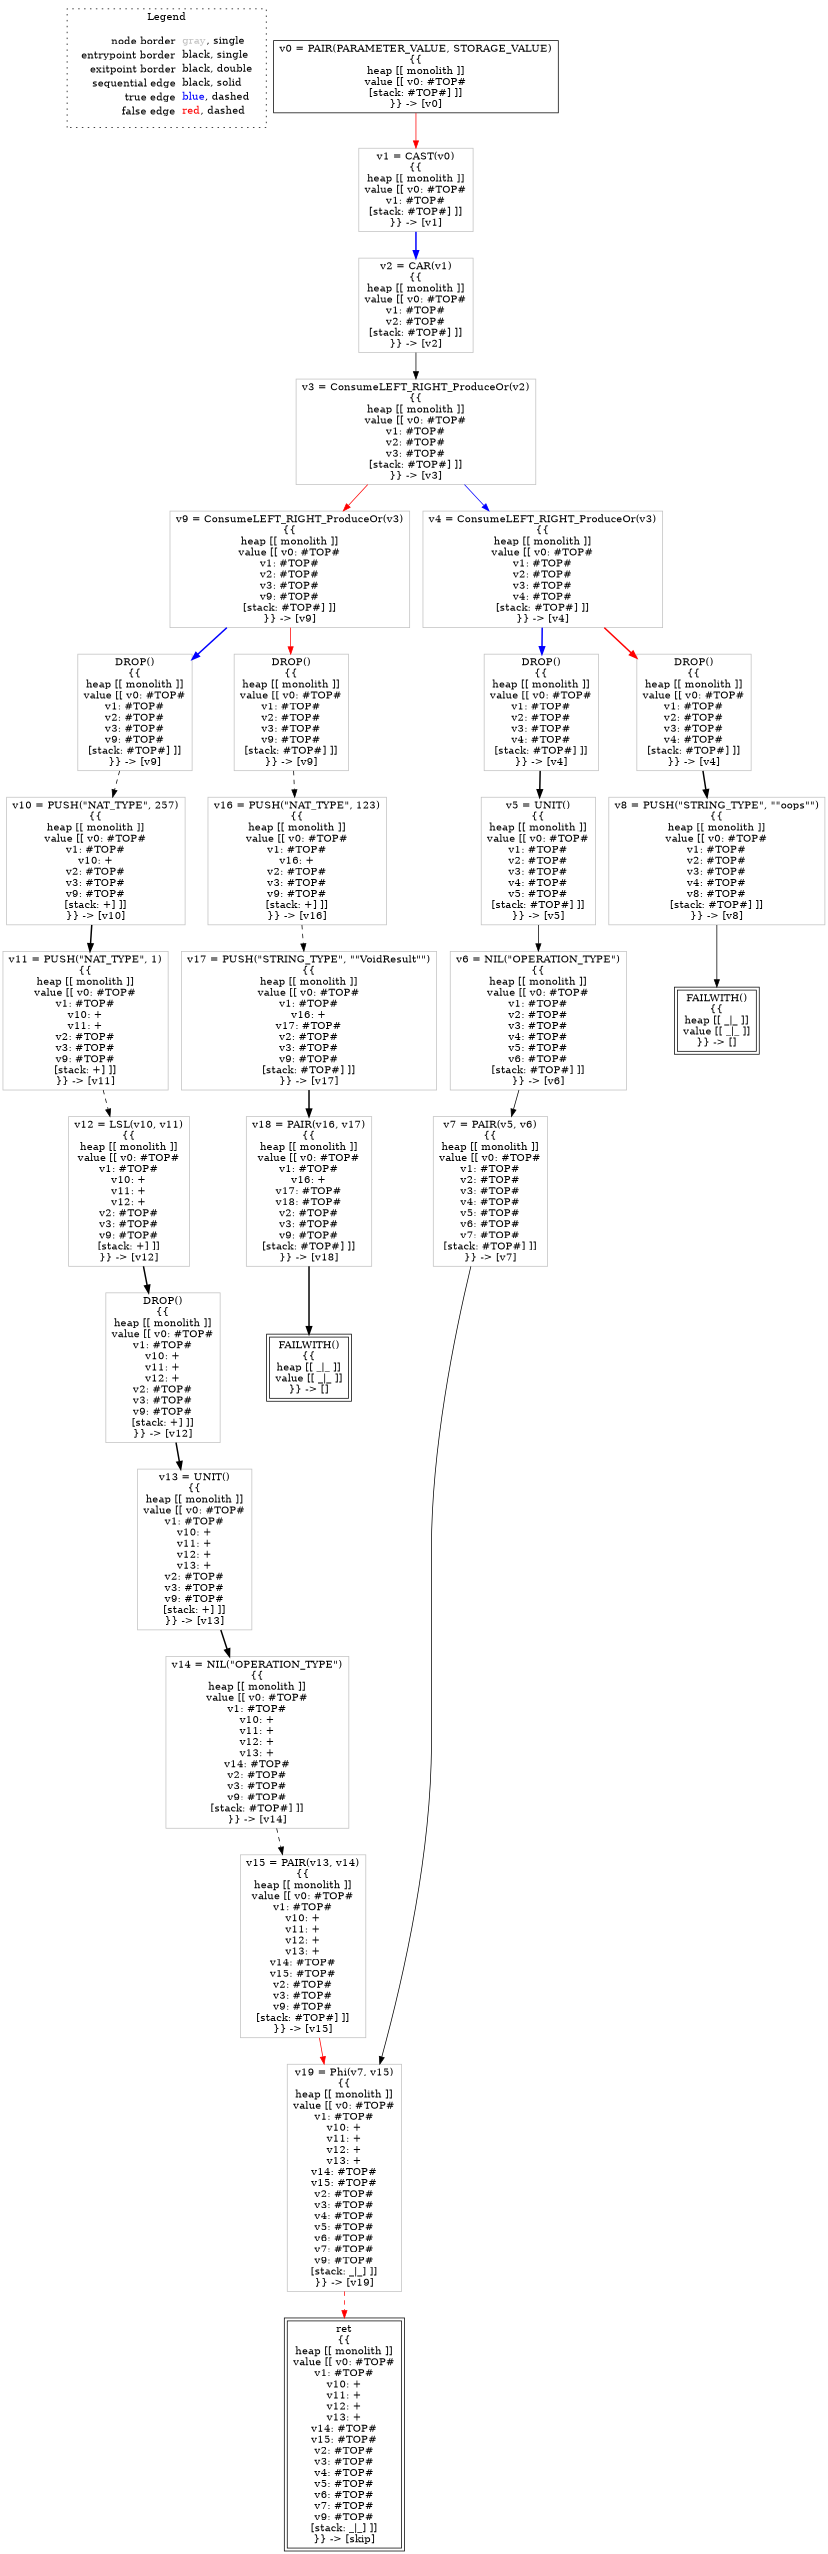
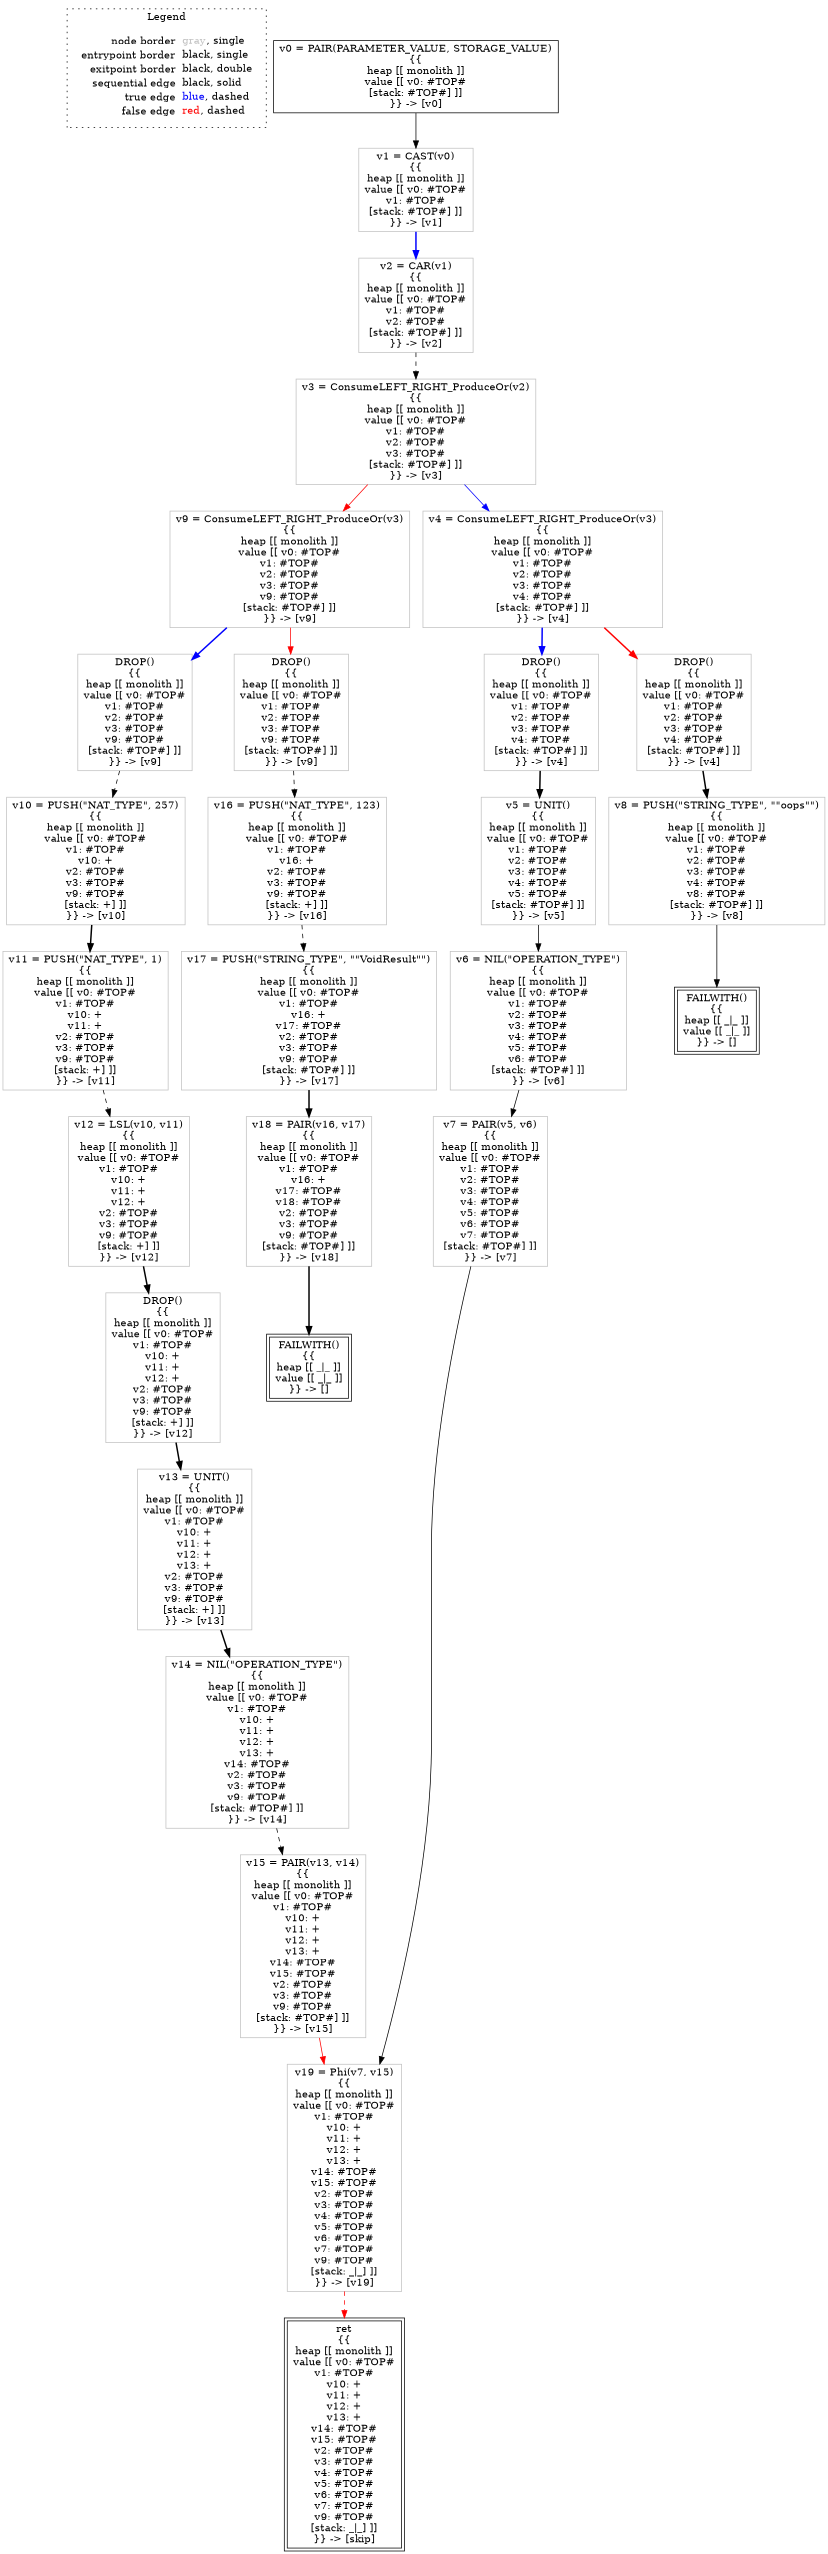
edge "v0 = PAIR(PARAMETER_VALUE, STORAGE_VALUE)" -> "v1 = CAST(v0)": color red -> black
edge "v2 = CAR(v1)" -> "v3 = ConsumeLEFT_RIGHT_ProduceOr(v2)": style solid -> dashed
